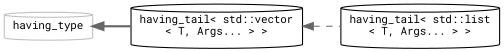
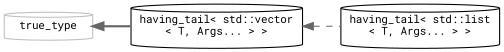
node "having_type": label "having_type" -> "true_type"
